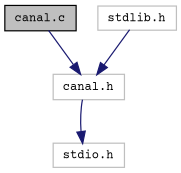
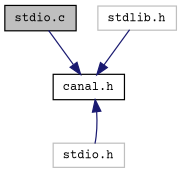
node "canal.c": label "canal.c" -> "stdio.c"
node "canal.h": color grey75 -> black
edge "canal.h" -> "stdio.h": reversed
